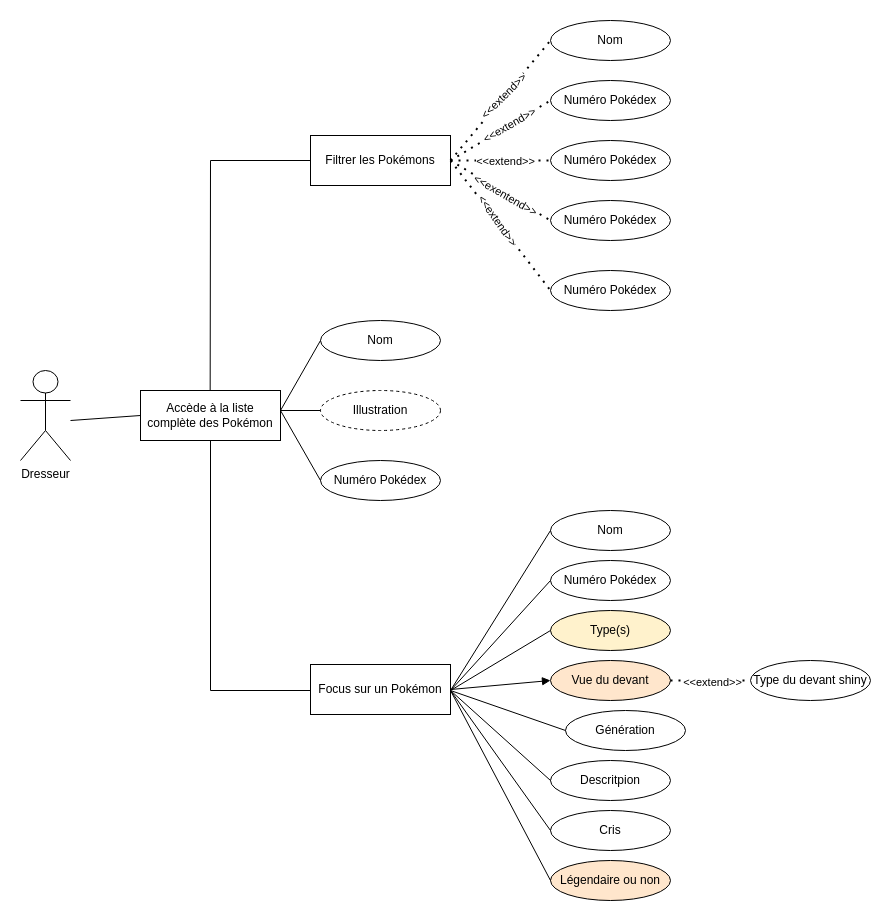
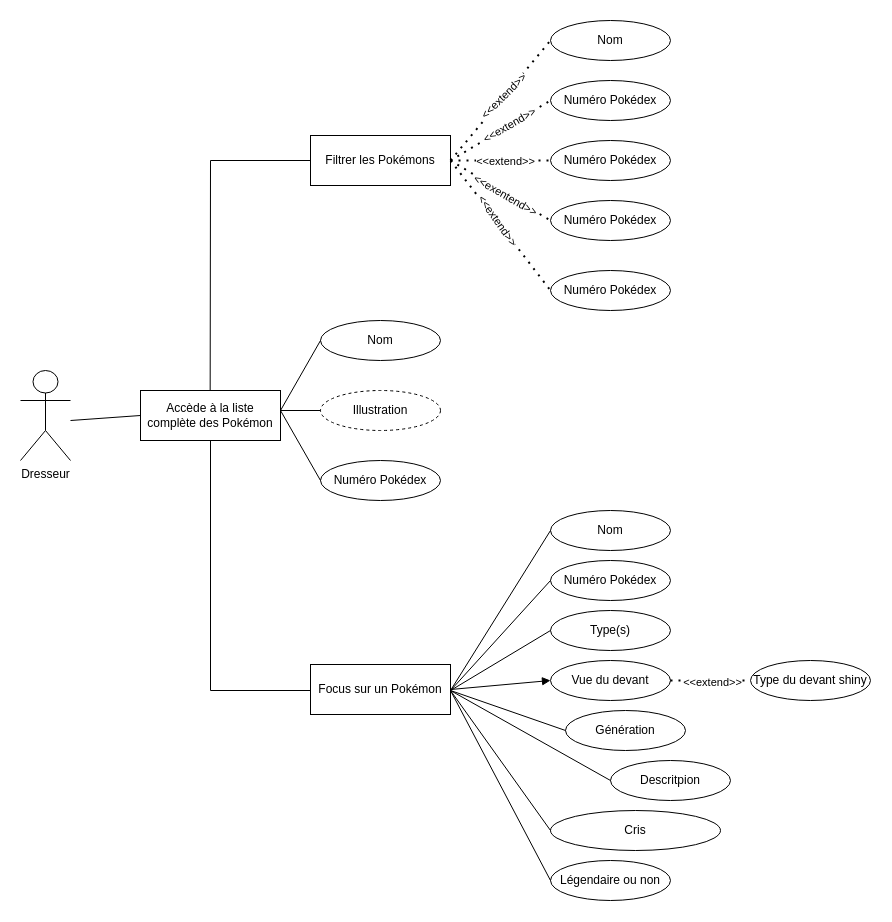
node "Type(s)": fillcolor #fff2cc -> #ffffff
node "Vue du devant": fillcolor #ffe6cc -> #ffffff
node "Descritpion": moved (611, 781) -> (671, 781)
node "Cris": size 120x40 -> 170x40
node "Légendaire ou non": fillcolor #ffe6cc -> #ffffff
